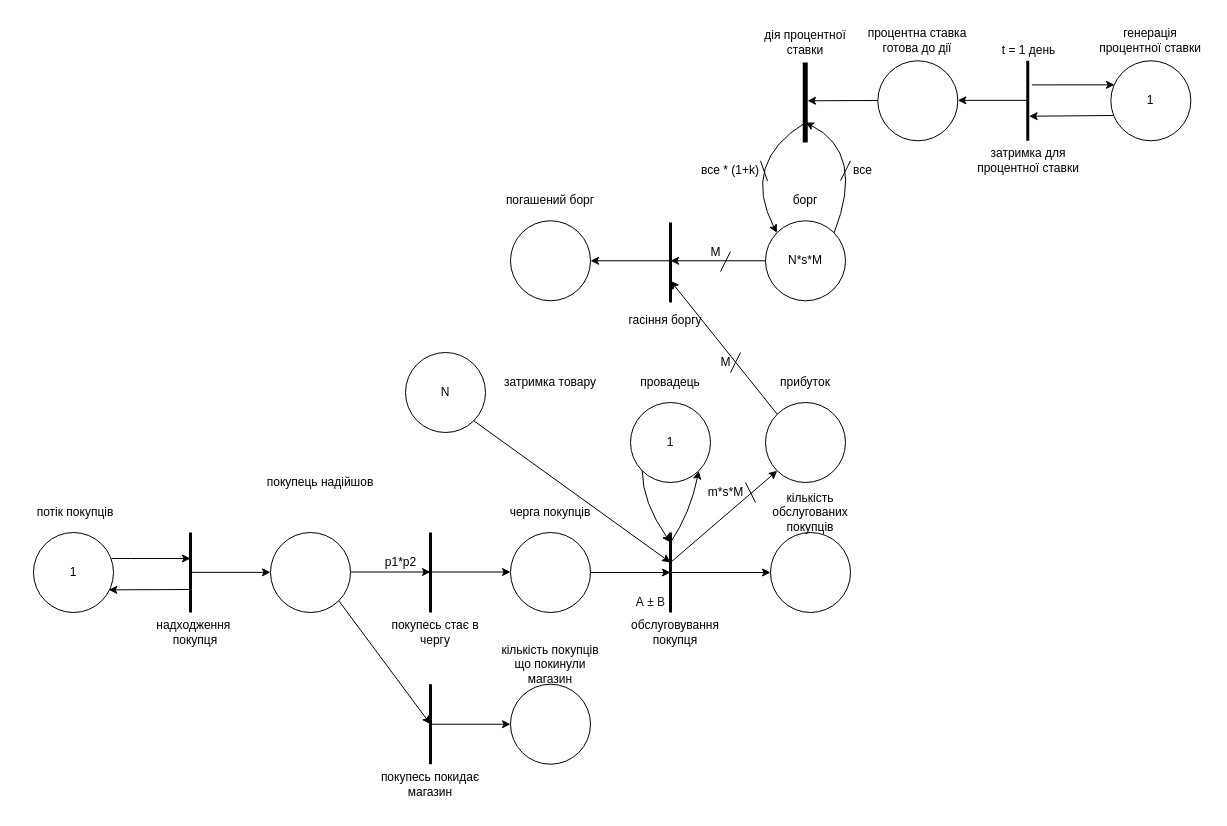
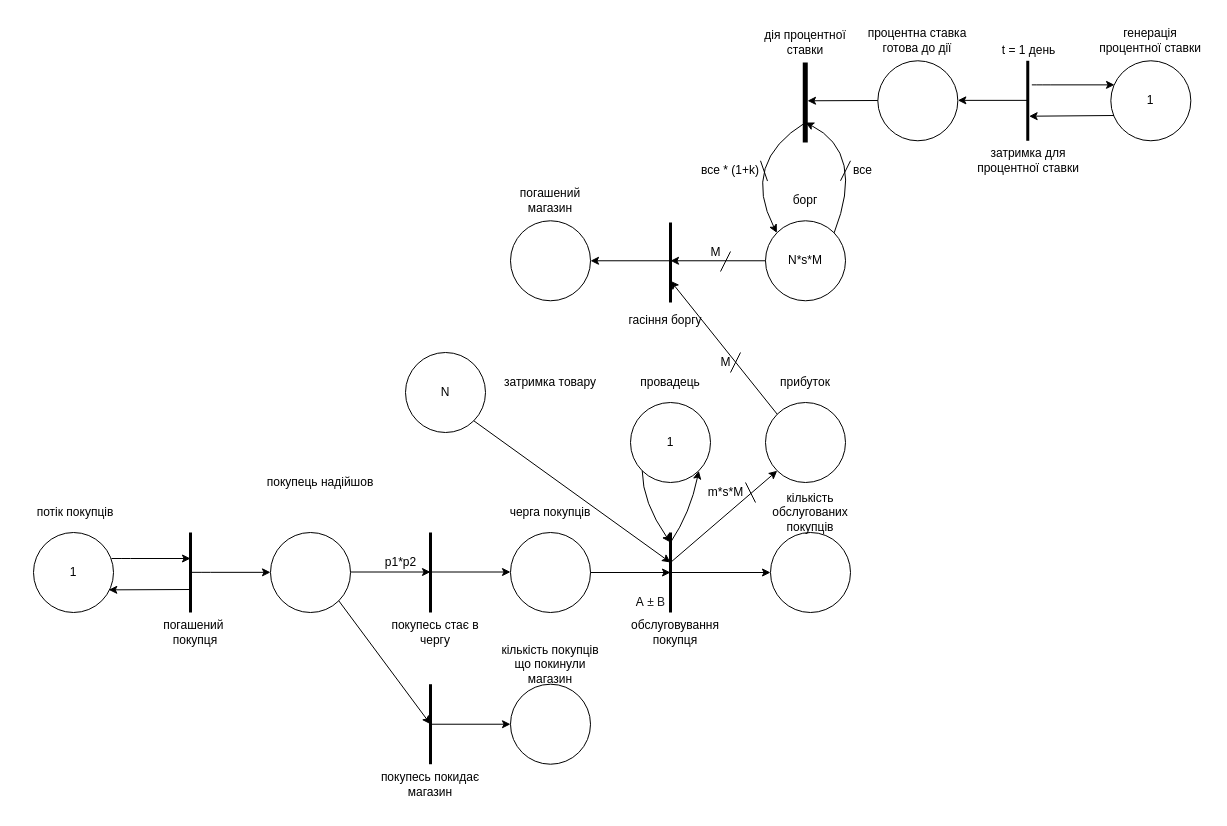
node "погашений борг": label "погашений борг" -> "погашений магазин"
node "надходження покупця": label "надходження покупця" -> "погашений покупця"
